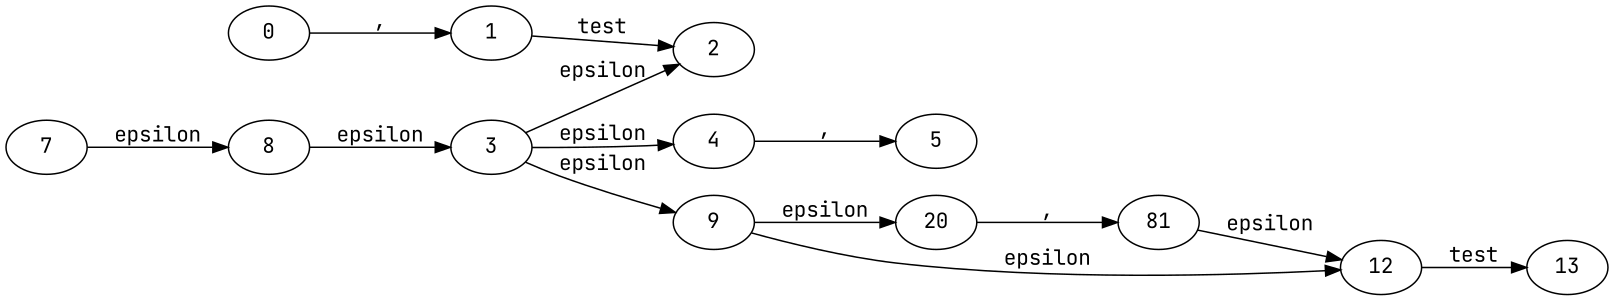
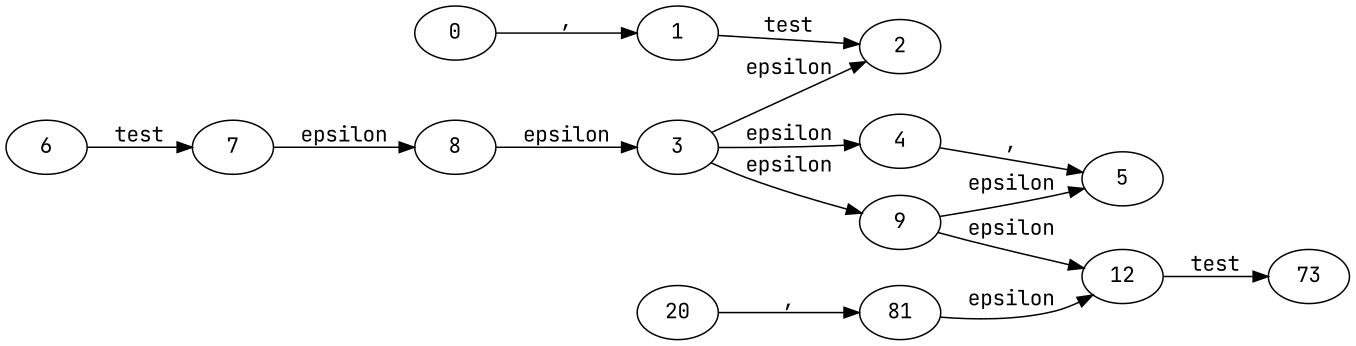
node "6": added
edge "9" -> "20": now "9" -> "5"
node "13": label "13" -> "73"
